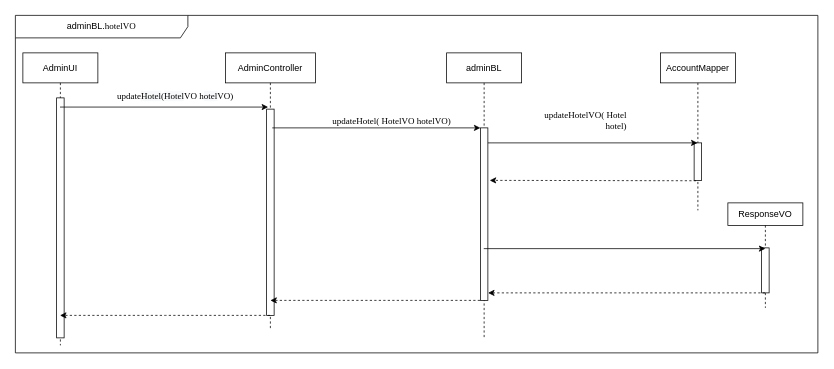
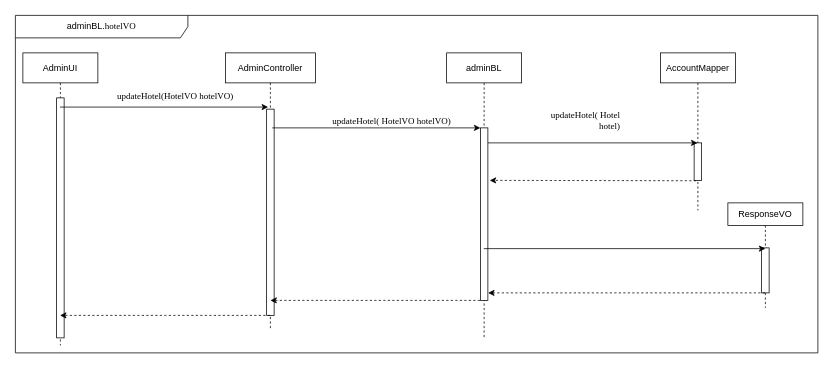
node "updateHotelVO( Hotel hotel)": label "updateHotelVO( Hotel hotel)" -> "updateHotel( Hotel hotel)"
